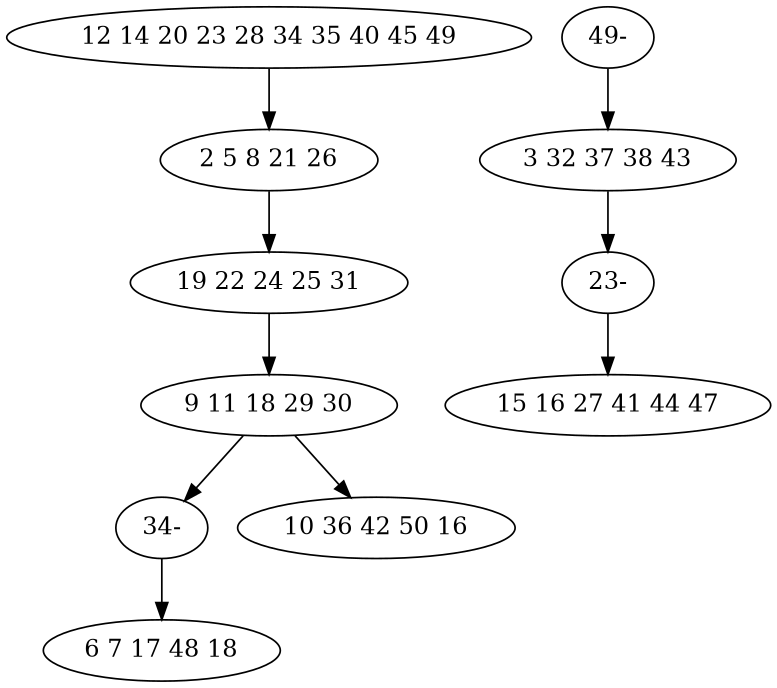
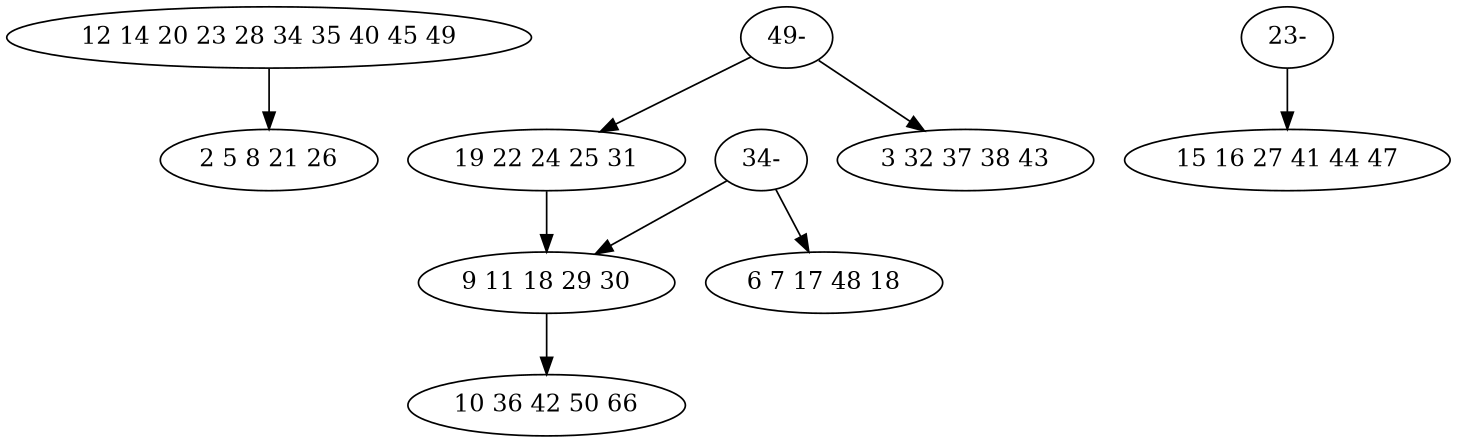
edge "2 5 8 21 26" -> "19 22 24 25 31": now "49-" -> "19 22 24 25 31"
edge "3 32 37 38 43" -> "23-": removed
edge "9 11 18 29 30" -> "34-": reversed
node "10 36 42 50 16": label "10 36 42 50 16" -> "10 36 42 50 66"
